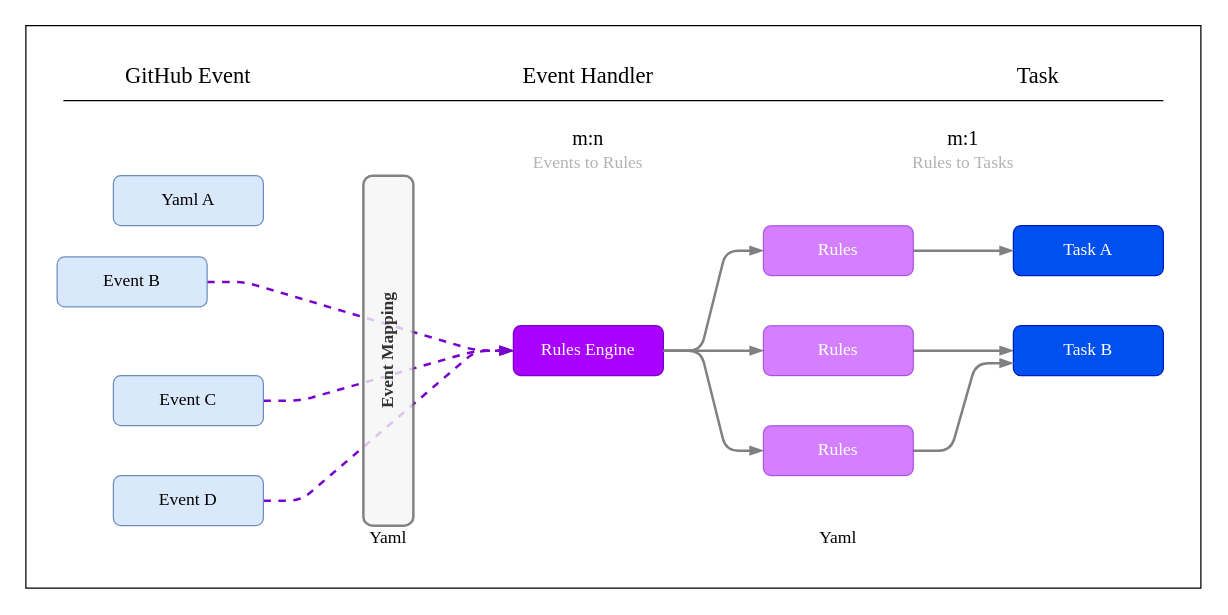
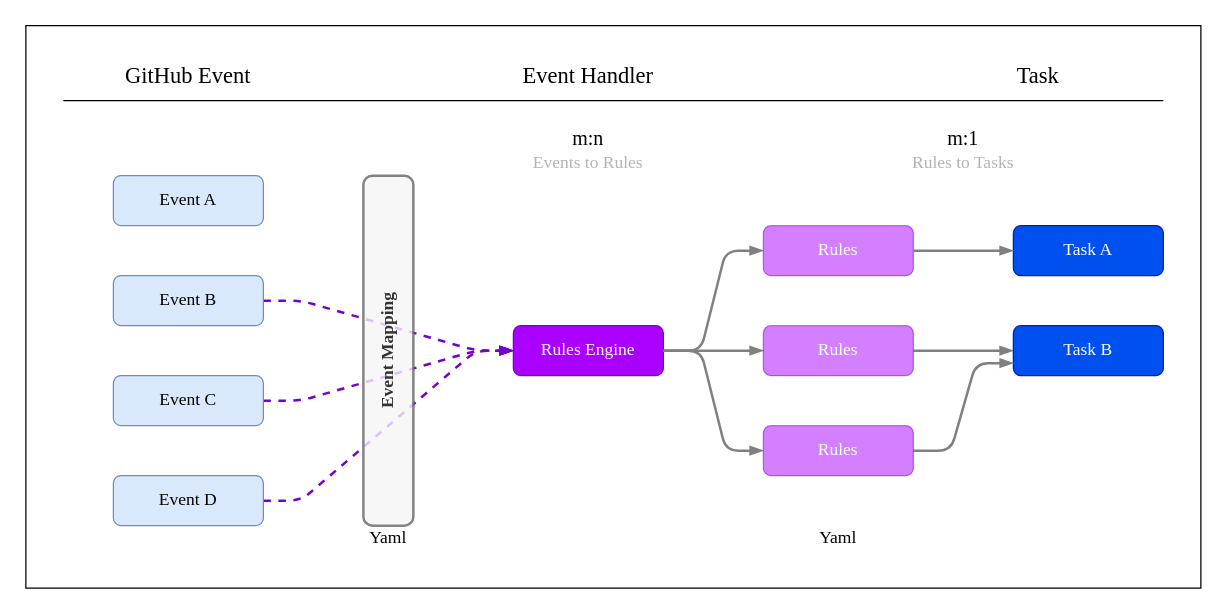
node "Yaml A": label "Yaml A" -> "Event A"
node "Event B": moved (132, 282) -> (188, 301)
